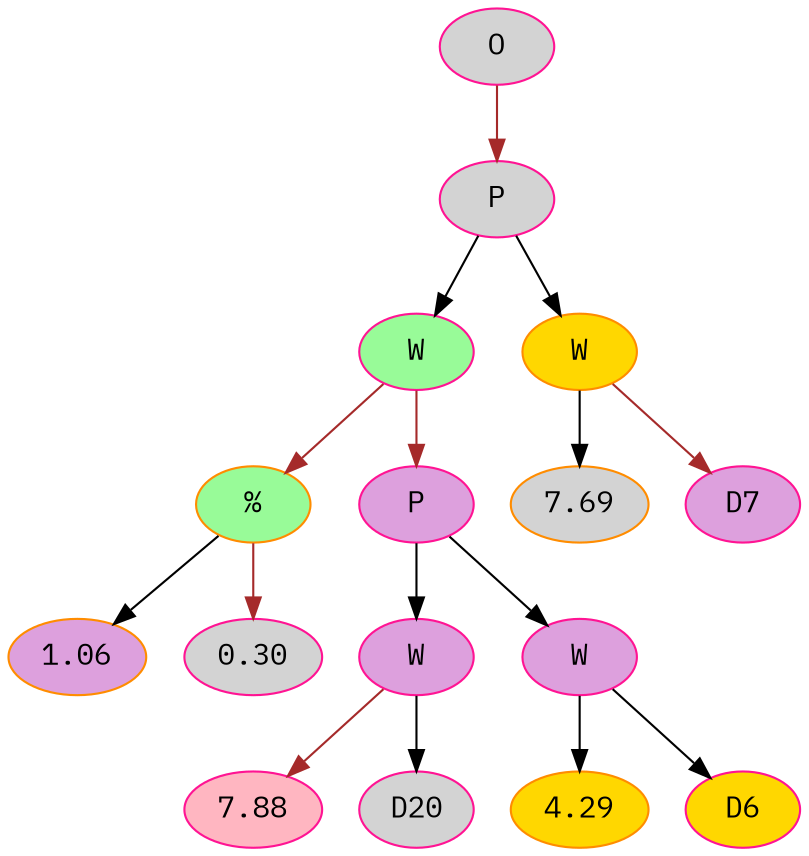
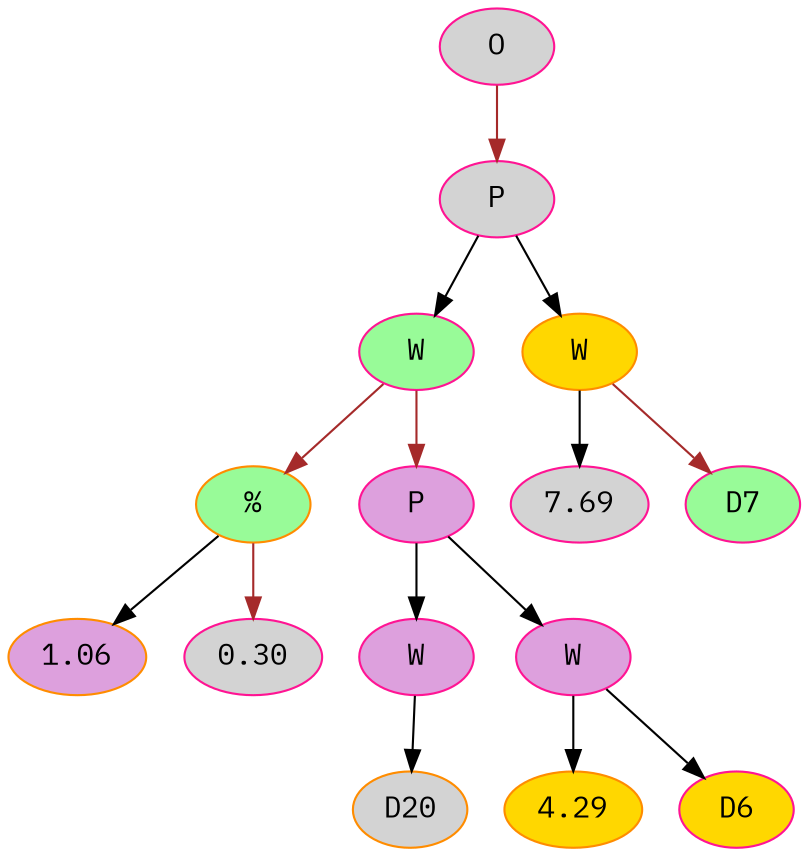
node "7.69": color darkorange -> deeppink
node "D7": fillcolor plum -> palegreen
node "7.88": removed
node "D20": color deeppink -> darkorange
